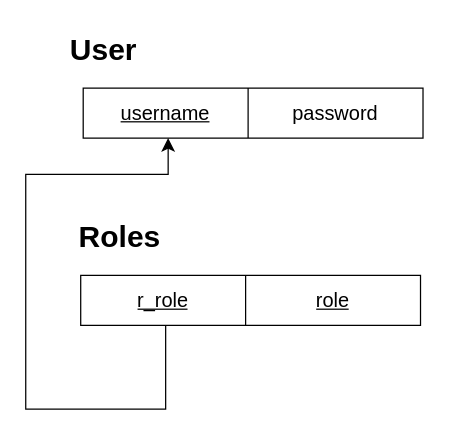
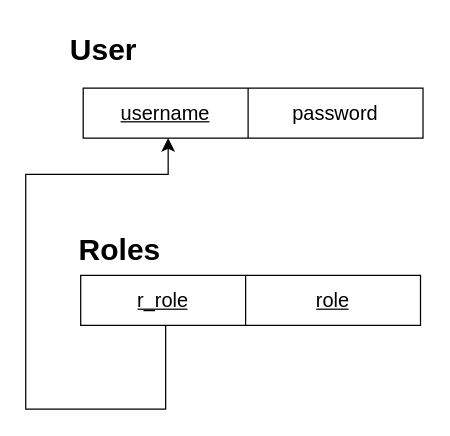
node "Roles": moved (119, 238) -> (119, 251)
